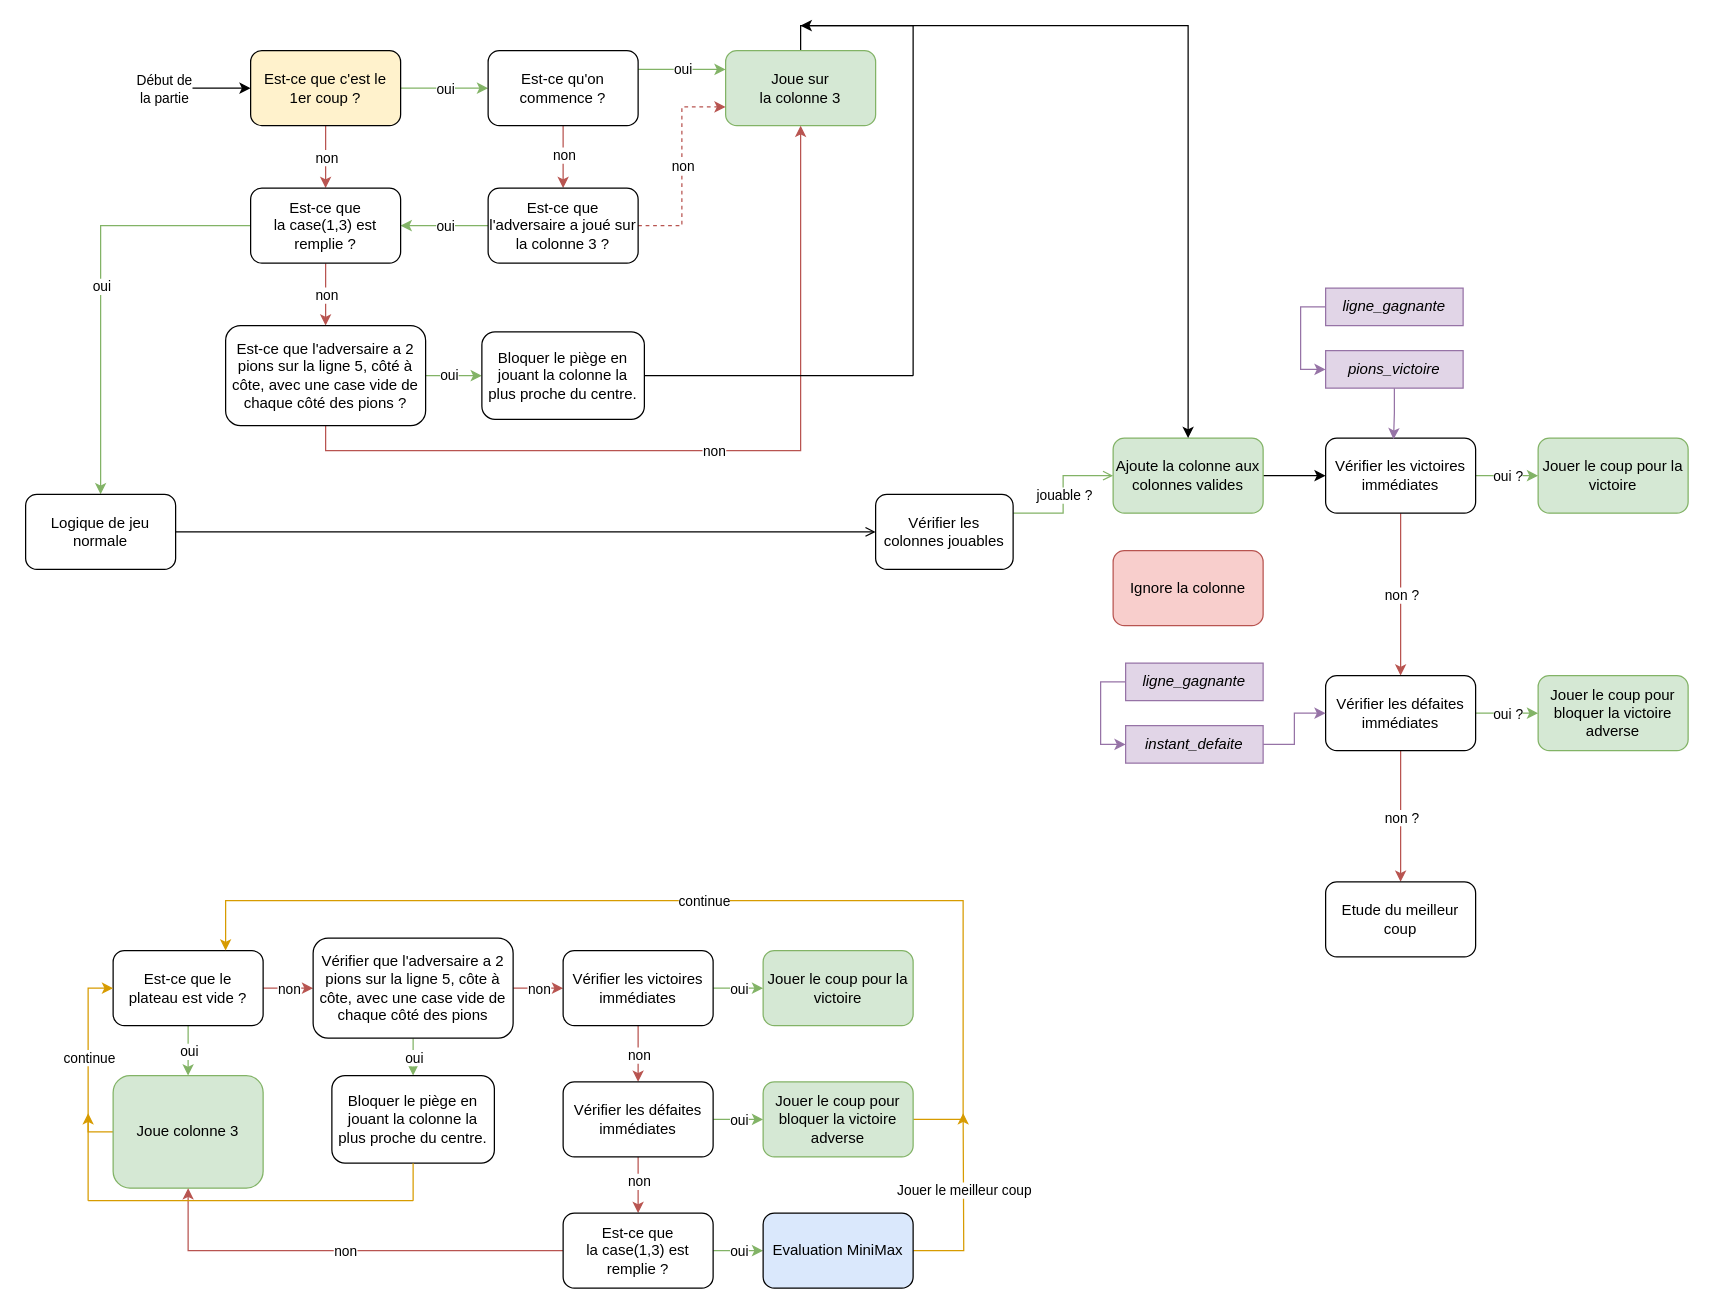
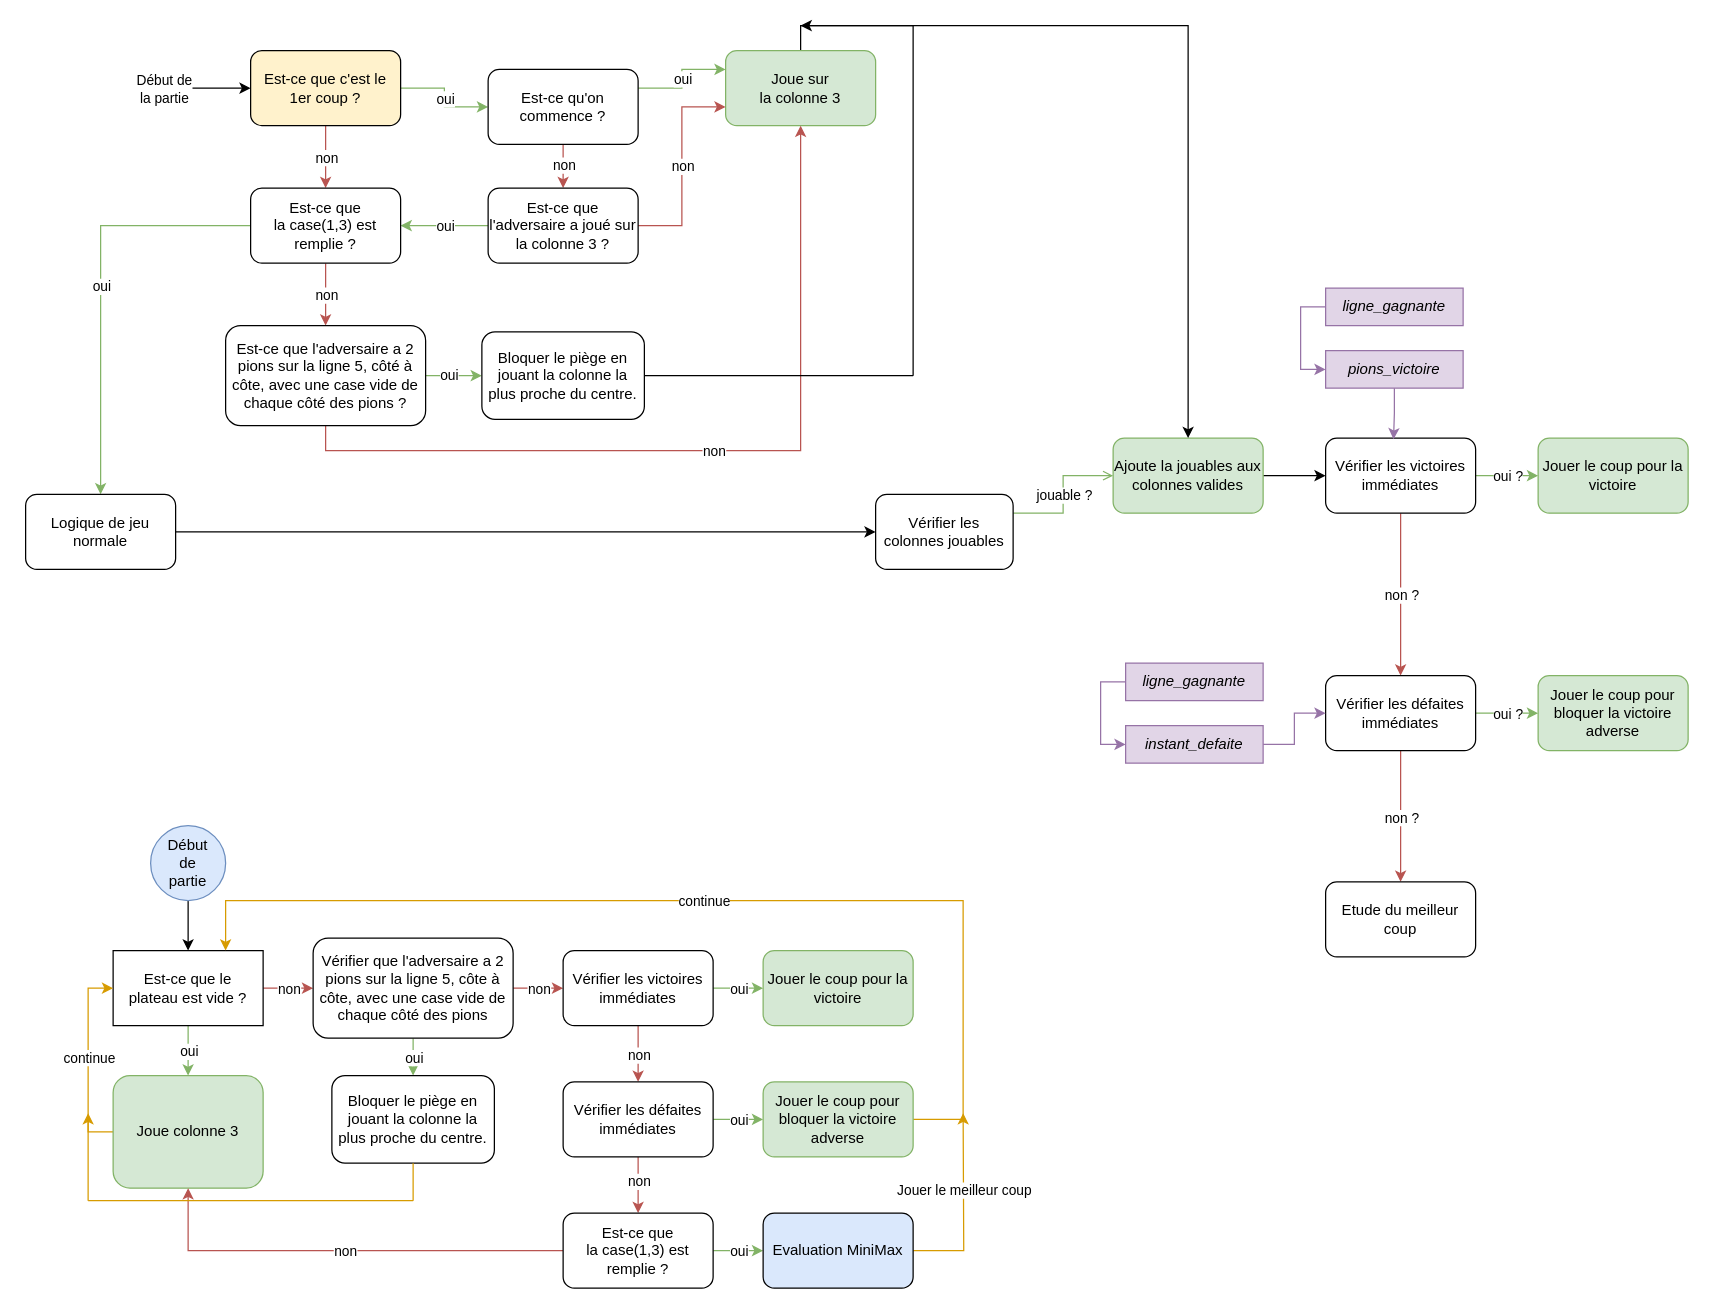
node "Est-ce qu'on commence ?": moved (563, 88) -> (563, 107)
edge "Est-ce que l'adversaire a joué sur la colonne 3 ?" -> "Joue sur la colonne 3": style dashed -> solid
node "Ajoute la colonne aux colonnes valides": label "Ajoute la colonne aux colonnes valides" -> "Ajoute la jouables aux colonnes valides"
edge "Logique de jeu normale" -> "Vérifier les colonnes jouables": arrowhead open -> classic
node "Ignore la colonne": removed
node "Début de partie": added
edge "Début de partie" -> "Est-ce que le plateau est vide ?": added
node "Est-ce que le plateau est vide ?": shape rounded rectangle -> rectangle
